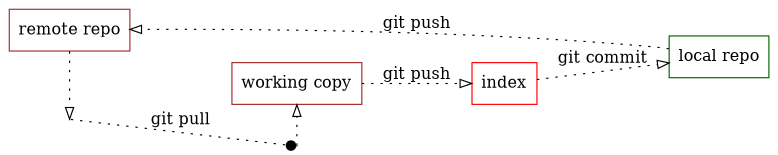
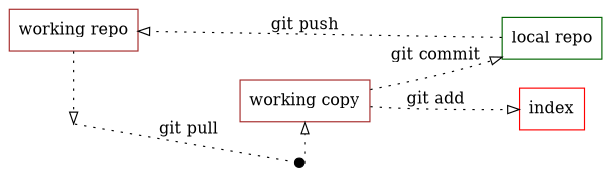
node "remote repo": label "remote repo" -> "working repo"
edge "index" -> "local repo": now "working copy" -> "local repo"
edge "working copy" -> "index": label "git push" -> "git add"
